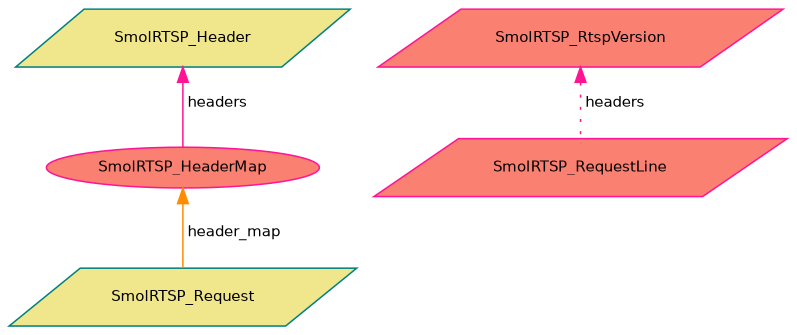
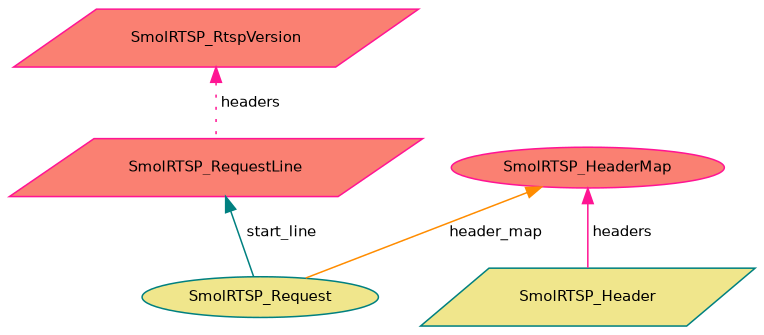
edge "SmolRTSP_HeaderMap" -> "SmolRTSP_Header": reversed
edge "SmolRTSP_Request" -> "SmolRTSP_RequestLine": added, label "start_line"
node "SmolRTSP_Request": shape parallelogram -> ellipse
